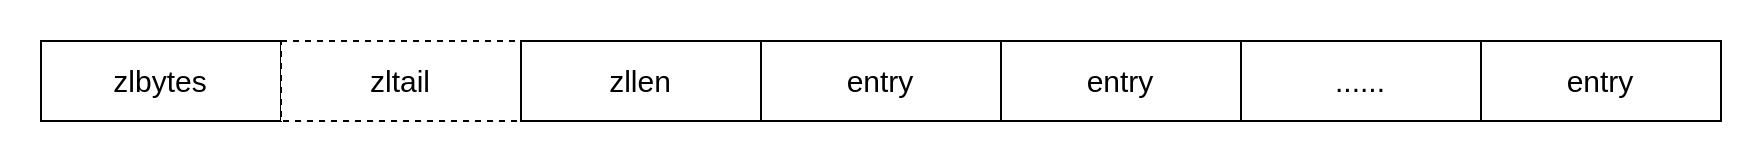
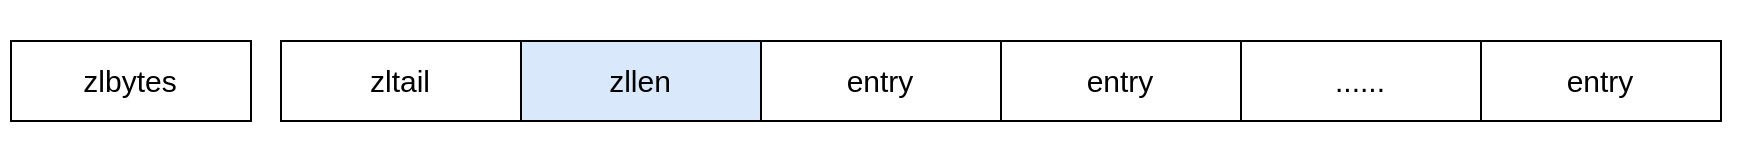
node "zlbytes": moved (161, 81) -> (131, 81)
node "zltail": style dashed -> solid
node "zllen": fillcolor #ffffff -> #dae8fc
